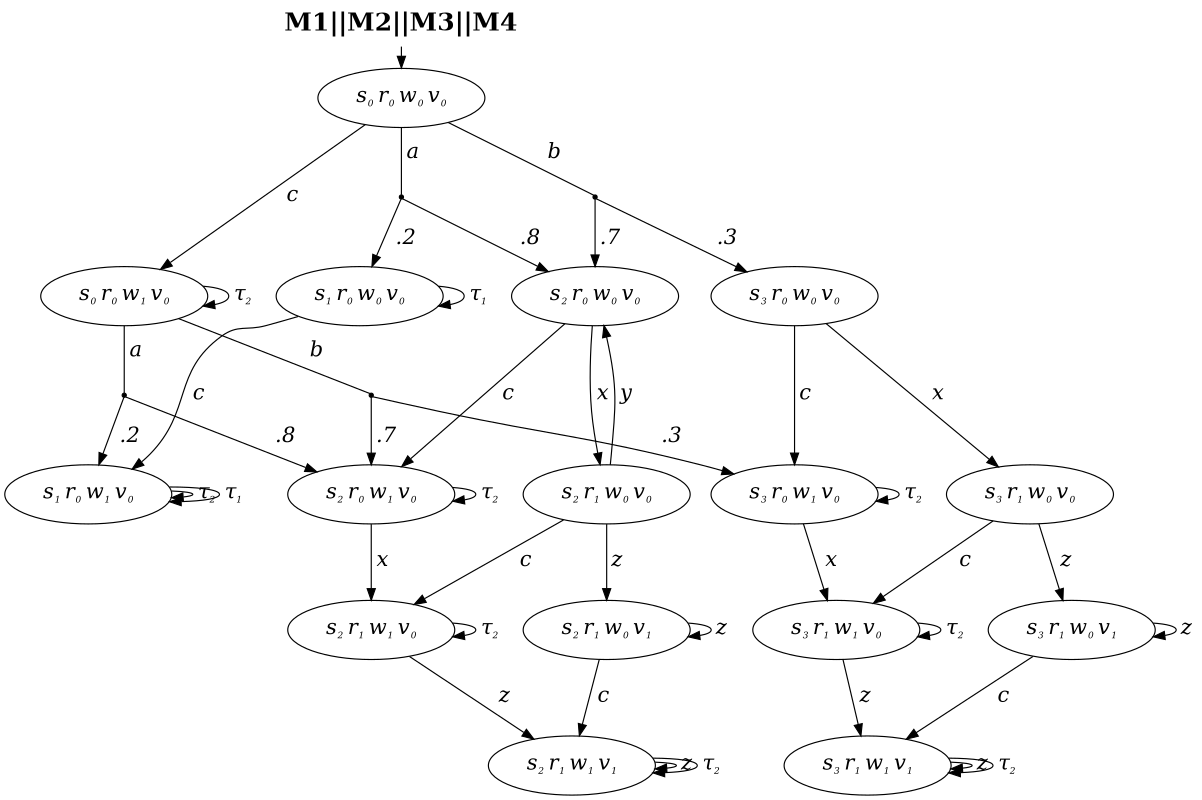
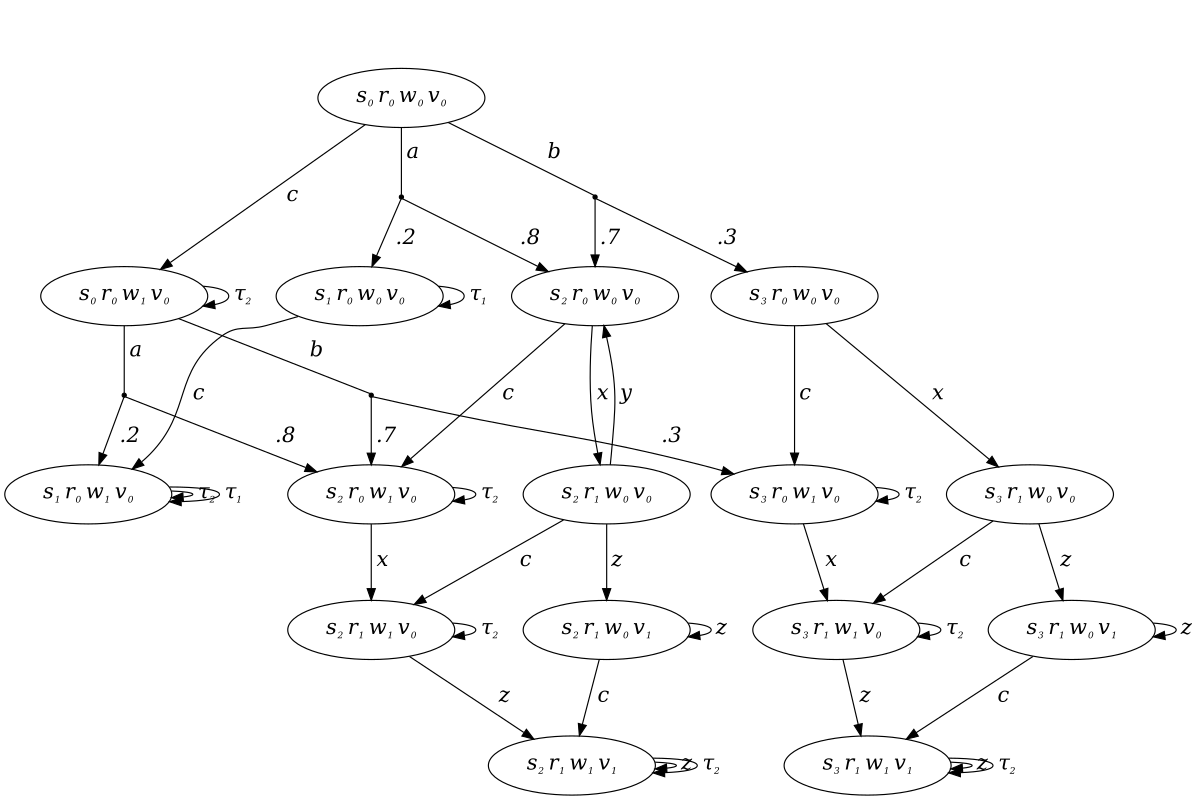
node "M1||M2||M3||M4": removed
